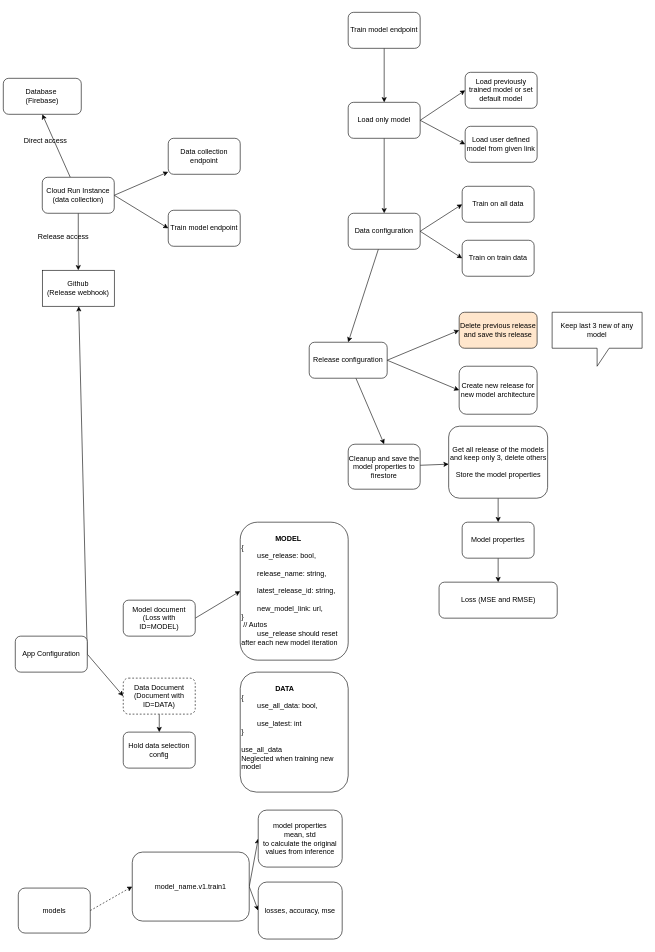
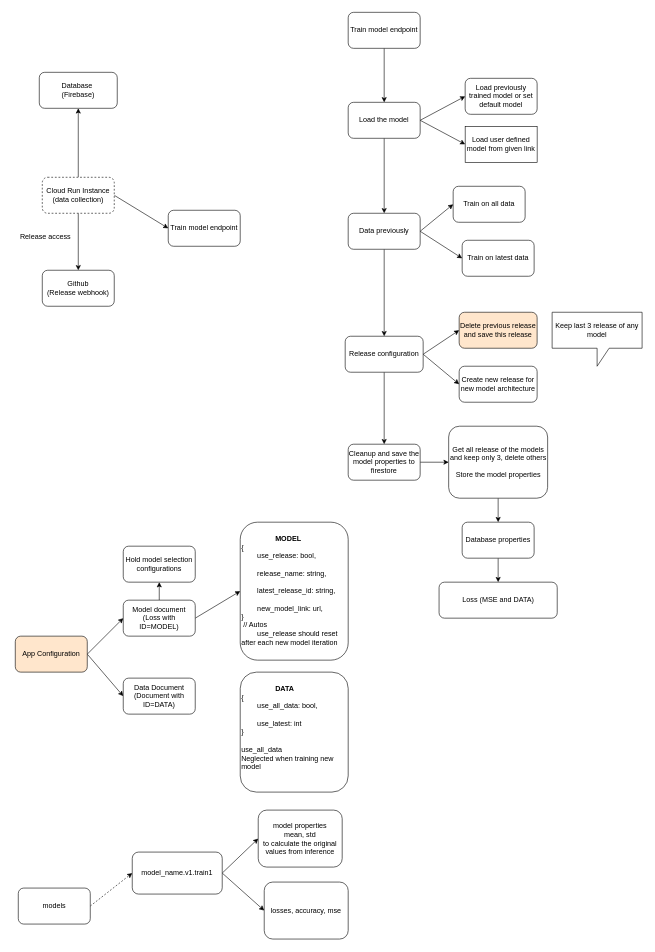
node "Load previously trained model or set default model": moved (501, 90) -> (501, 96)
node "Database (Firebase)": moved (42, 96) -> (78, 90)
node "Load only model": label "Load only model" -> "Load the model"
node "Direct access": removed
node "Load user defined model from given link": shape rounded rectangle -> rectangle
node "Data collection endpoint": removed
edge "Cloud Run Instance (data collection)" -> "Data collection endpoint": removed
node "Cloud Run Instance (data collection)": style solid -> dashed
node "Train on all data": moved (498, 204) -> (489, 204)
node "Data configuration": label "Data configuration" -> "Data previously"
node "Release access": moved (63, 237) -> (45, 237)
node "Train on train data": label "Train on train data" -> "Train on latest data"
node "Github (Release webhook)": shape rectangle -> rounded rectangle
node "Keep last 3 new of any model": label "Keep last 3 new of any model" -> "Keep last 3 release of any model"
node "Release configuration": moved (348, 360) -> (384, 354)
node "Create new release for new model architecture": size 78x48 -> 78x36
node "Cleanup and save the model properties to firestore": size 72x45 -> 72x36
node "Model properties": label "Model properties" -> "Database properties"
node "Hold model selection configurations": added
edge "Model document (Loss with ID=MODEL)" -> "Hold model selection configurations": added
node "Loss (MSE and RMSE)": label "Loss (MSE and RMSE)" -> "Loss (MSE and DATA)"
edge "App Configuration" -> "Github (Release webhook)": now "App Configuration" -> "Model document (Loss with ID=MODEL)"
node "App Configuration": fillcolor #ffffff -> #ffe6cc
node "Data Document (Document with ID=DATA)": style dashed -> solid
edge "Data Document (Document with ID=DATA)" -> "Hold data selection config": removed
node "Hold data selection config": removed
node "model_name.v1.train1": size 117x69 -> 90x42
node "models": size 72x45 -> 72x36
node "losses, accuracy, mse": moved (300, 911) -> (306, 911)
